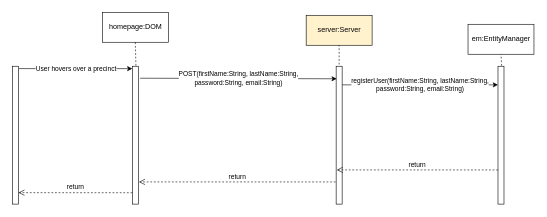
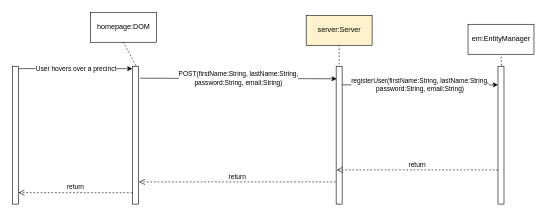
node "homepage:DOM": moved (135, 27) -> (123, 27)
